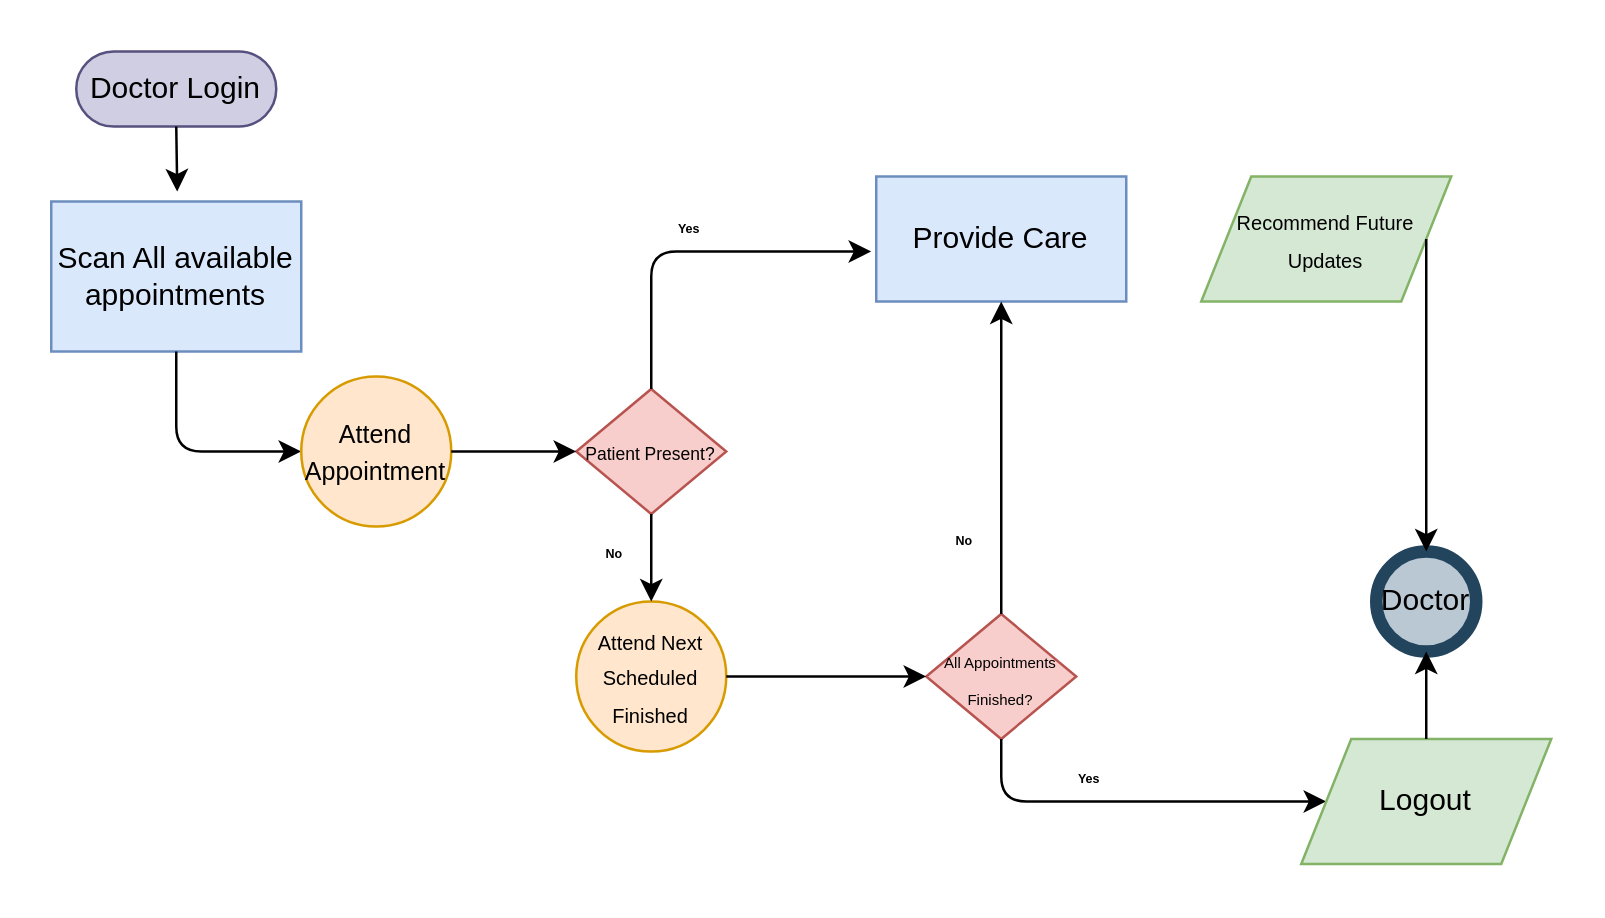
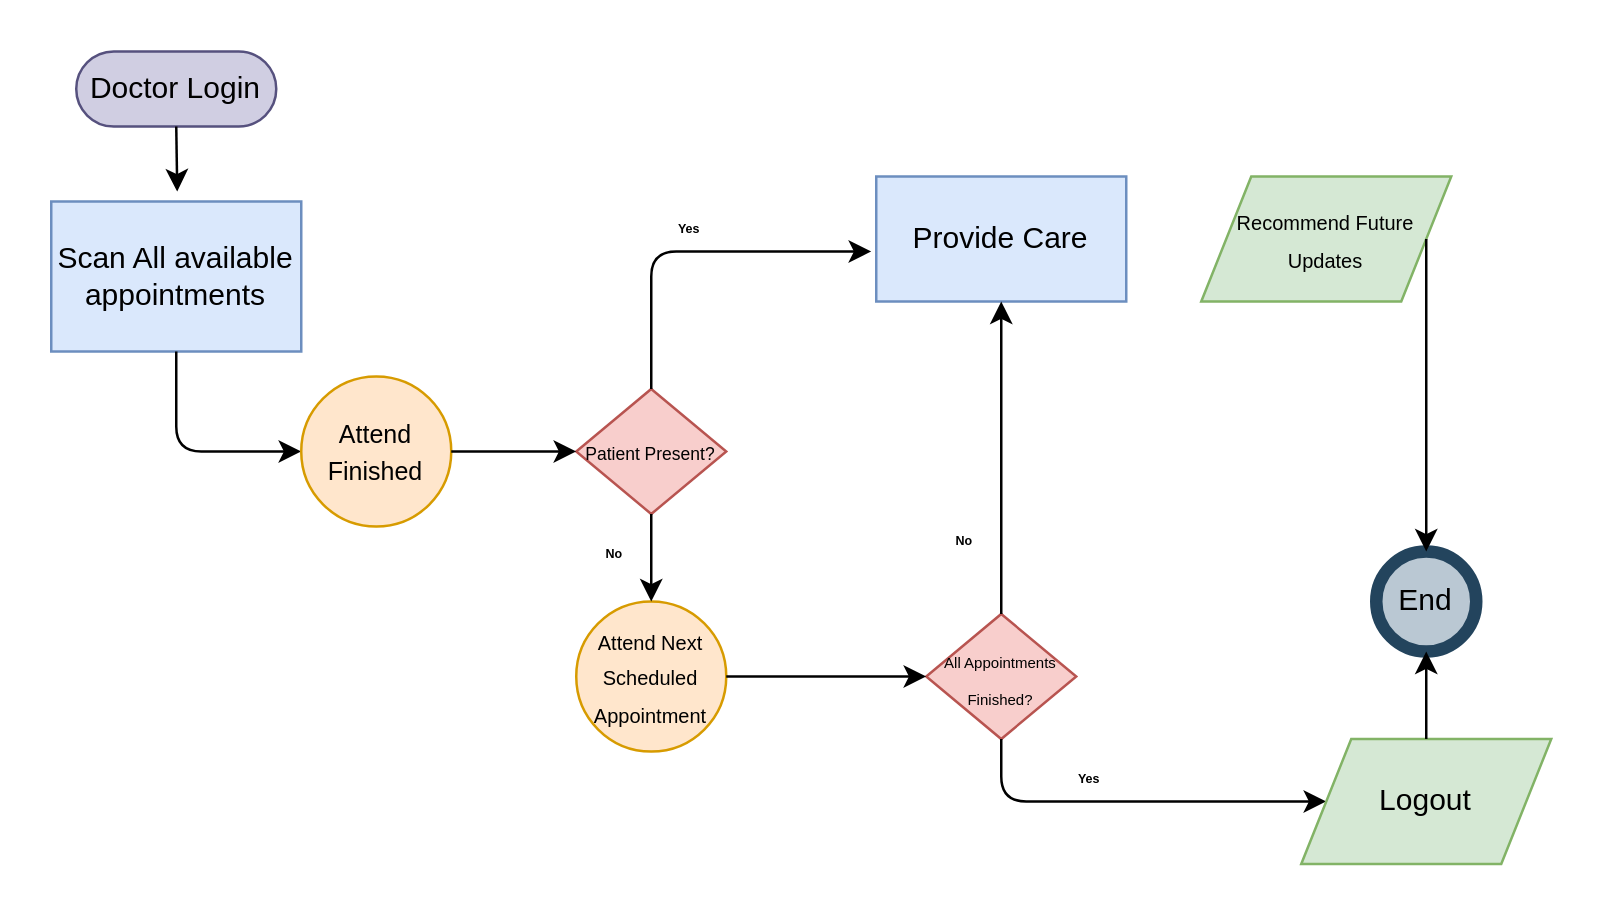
node "Attend Appointment": label "Attend Appointment" -> "Attend Finished"
node "Doctor": label "Doctor" -> "End"
node "Attend Next Scheduled Finished": label "Attend Next Scheduled Finished" -> "Attend Next Scheduled Appointment"
